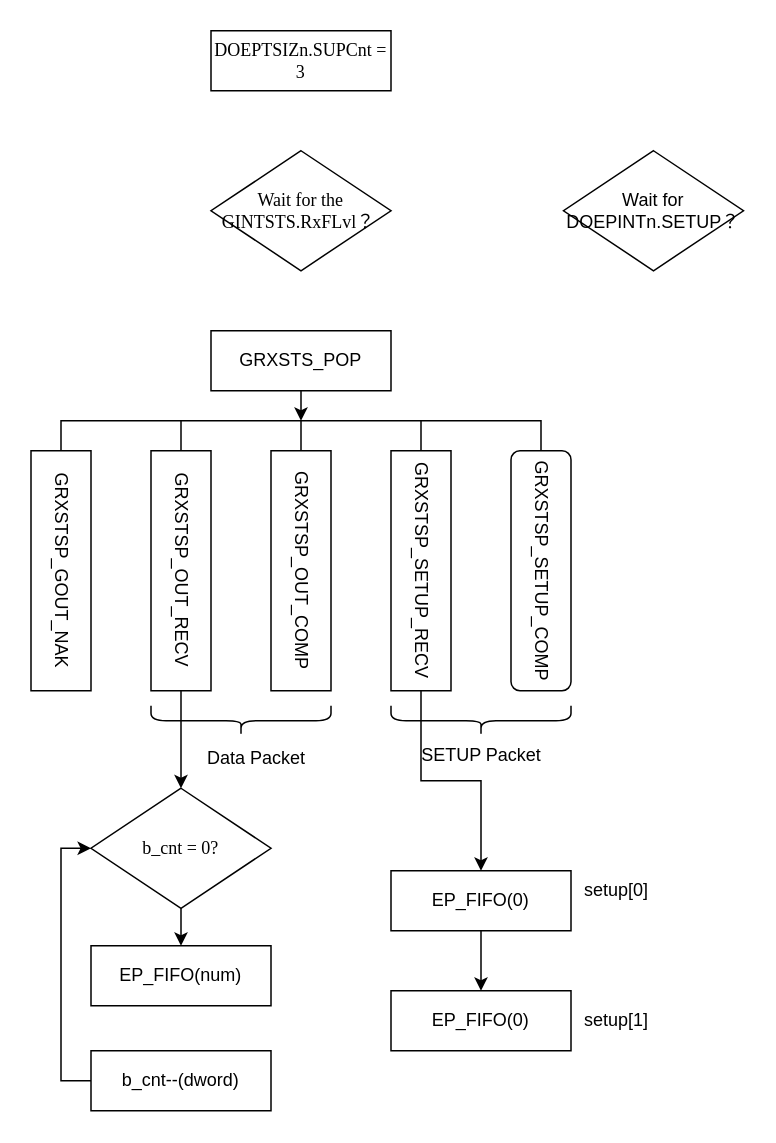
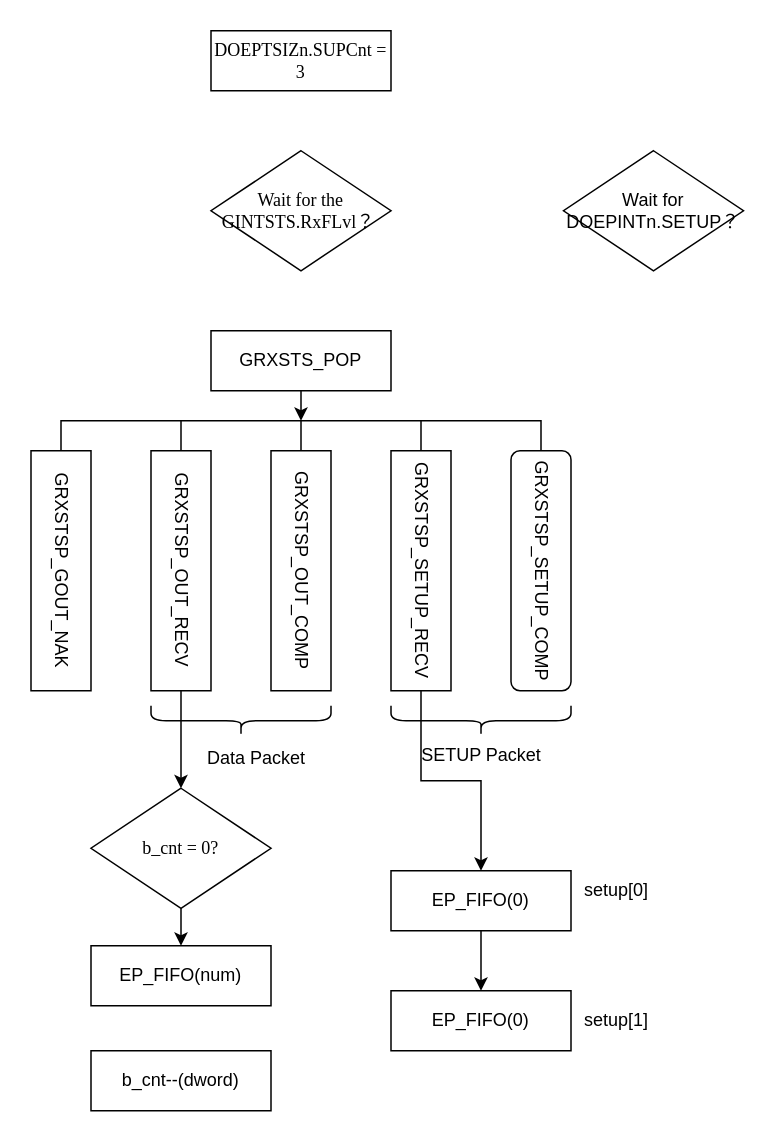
edge "b_cnt--(dword)" -> "b_cnt = 0?": removed
